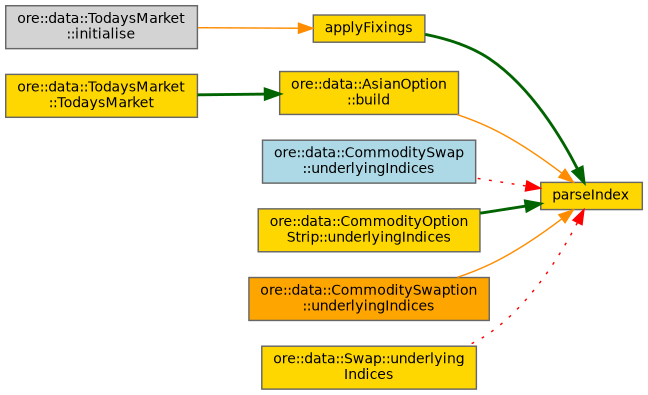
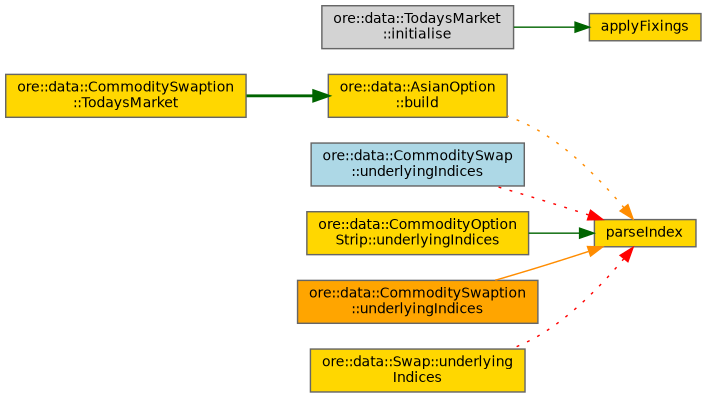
edge "ore::data::TodaysMarket ::initialise" -> "applyFixings": color darkorange -> darkgreen
edge "applyFixings" -> "parseIndex": removed
node "ore::data::TodaysMarket ::TodaysMarket": label "ore::data::TodaysMarket ::TodaysMarket" -> "ore::data::CommoditySwaption ::TodaysMarket"
edge "ore::data::AsianOption ::build" -> "parseIndex": style solid -> dotted
edge "ore::data::CommodityOption Strip::underlyingIndices" -> "parseIndex": style bold -> solid
